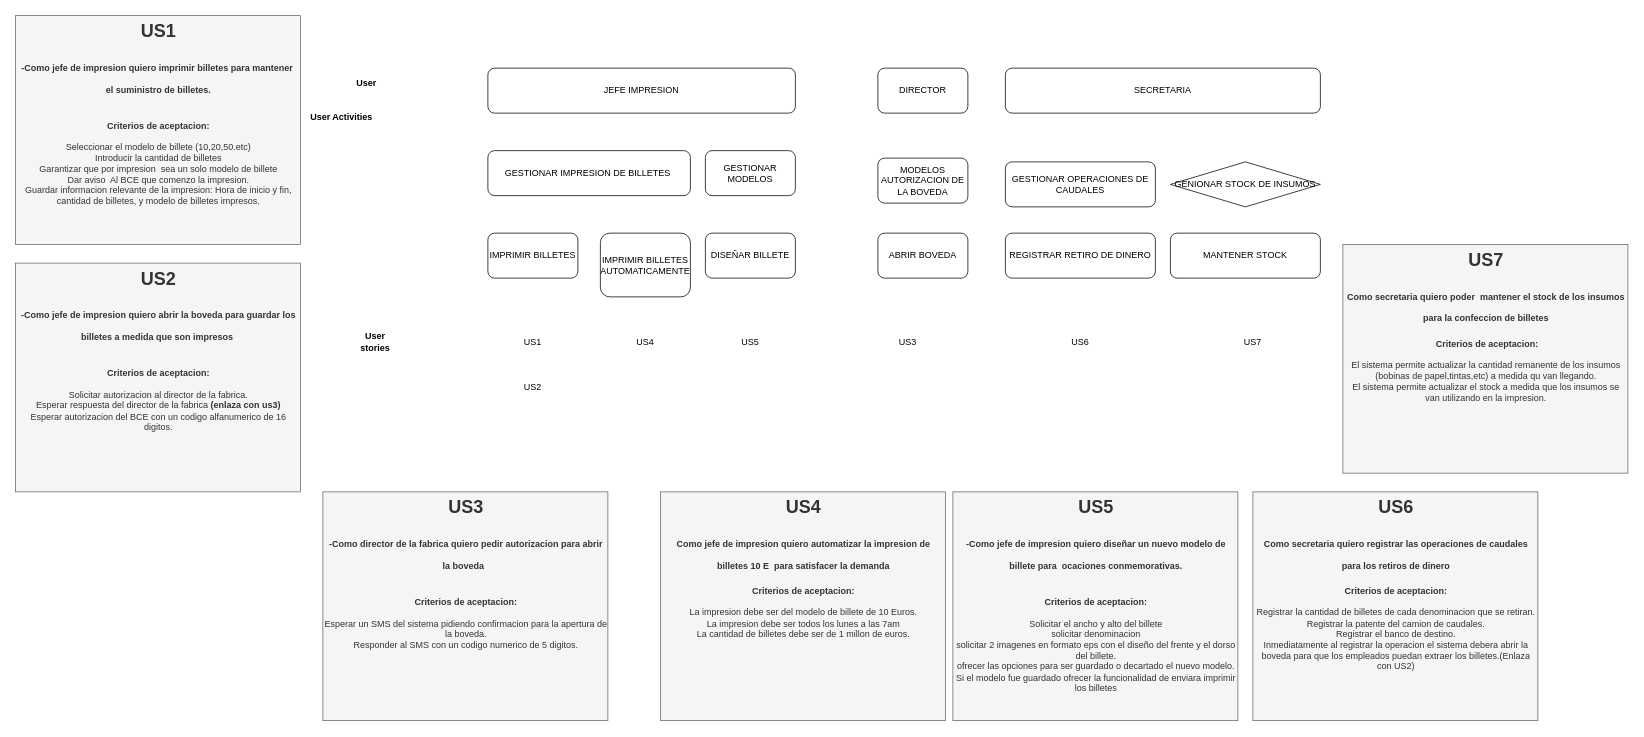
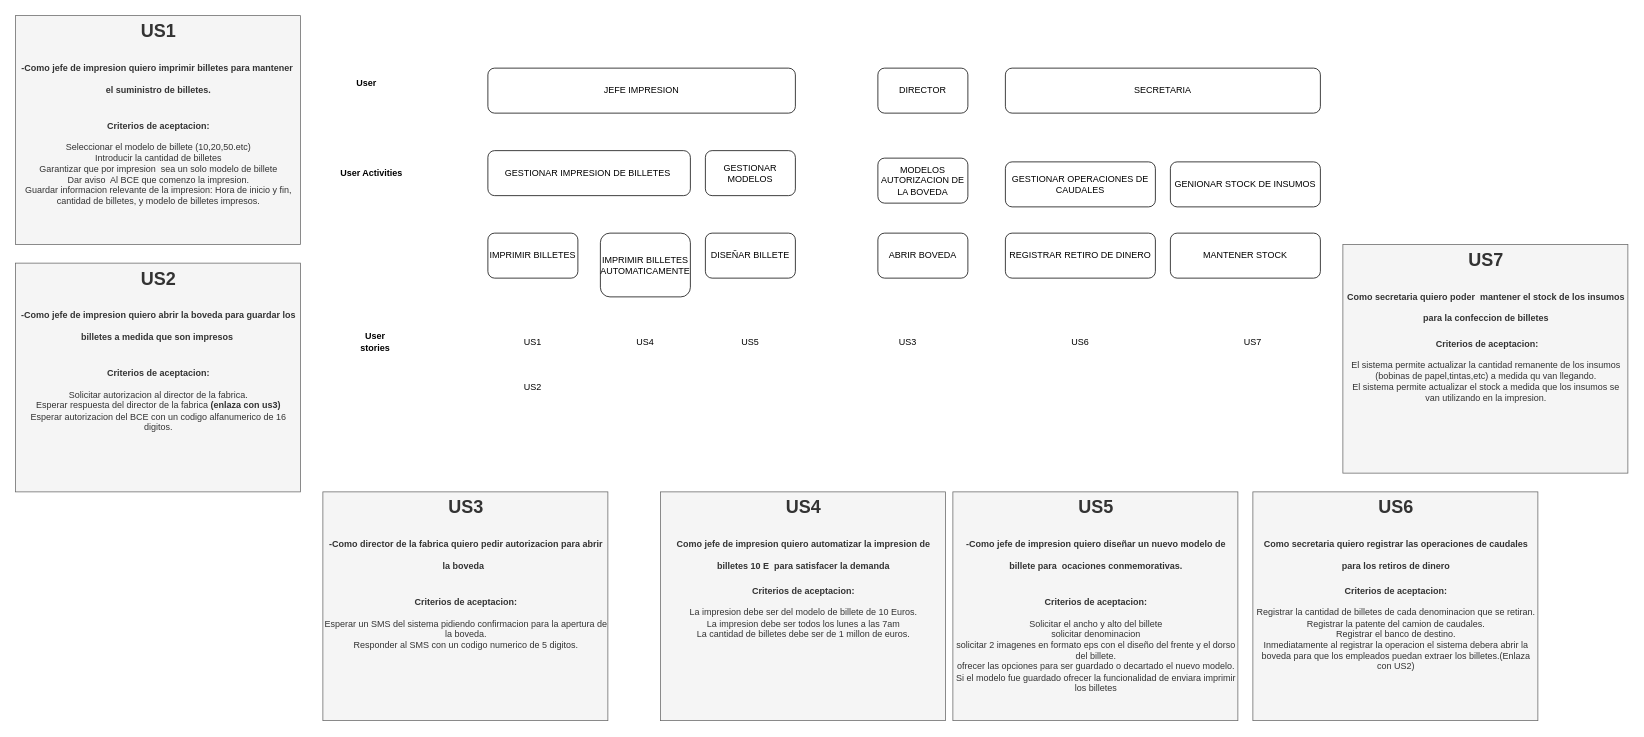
node "User Activities": moved (342, 117) -> (372, 173)
node "GENIONAR STOCK DE INSUMOS": shape diamond -> rounded rectangle
